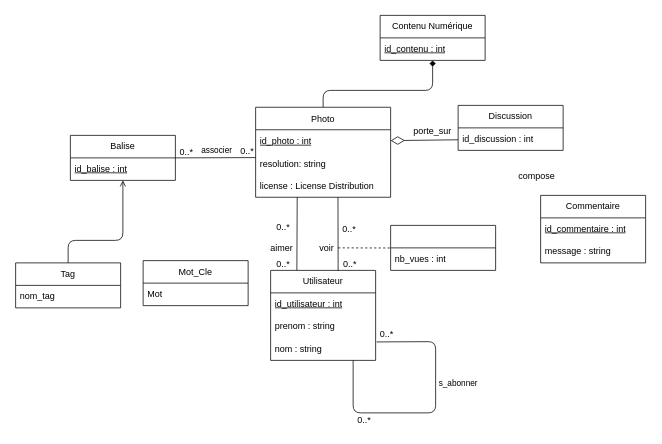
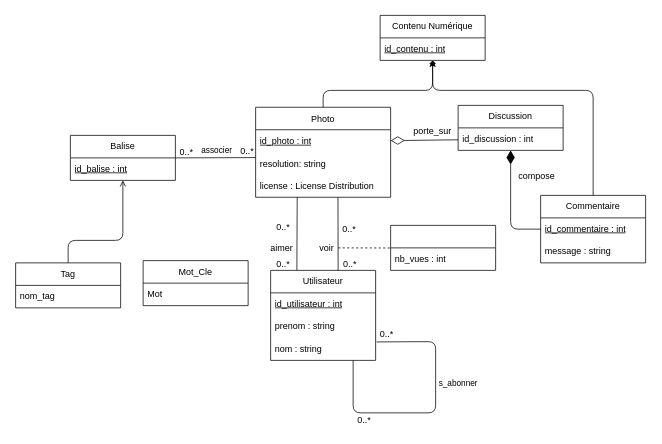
edge "Commentaire" -> "id_contenu : int": added
edge "id_commentaire : int" -> "id_discussion : int": added
